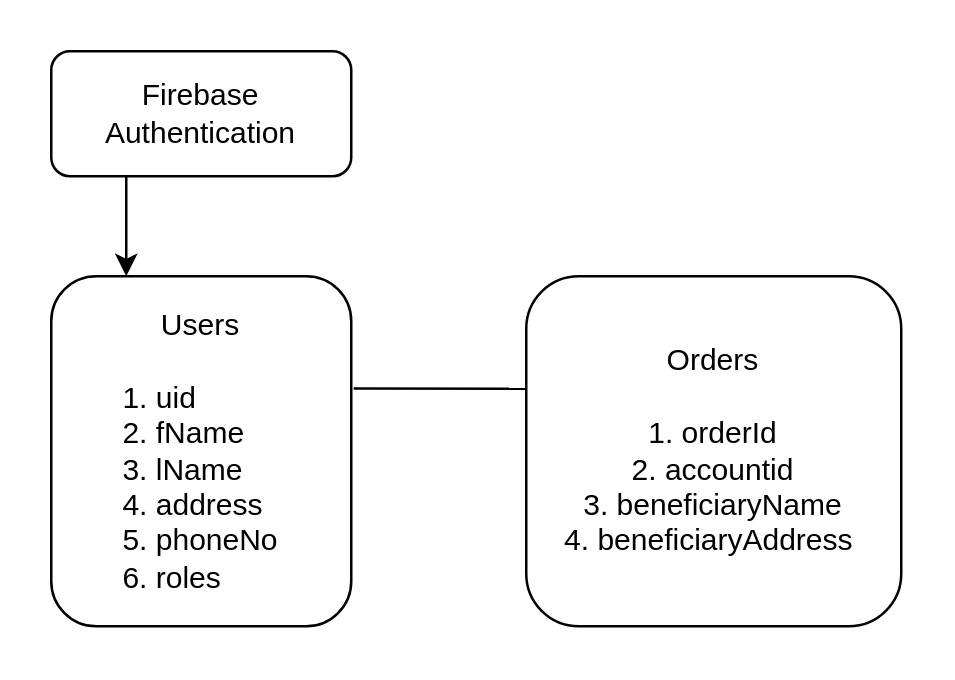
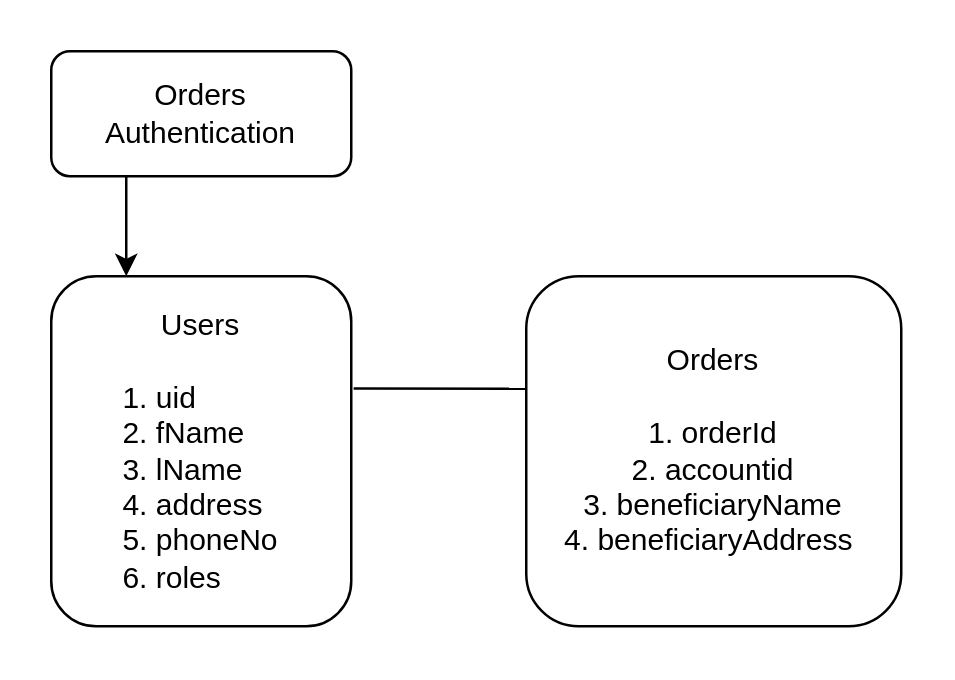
node "Firebase Authentication": label "Firebase Authentication" -> "Orders Authentication"
